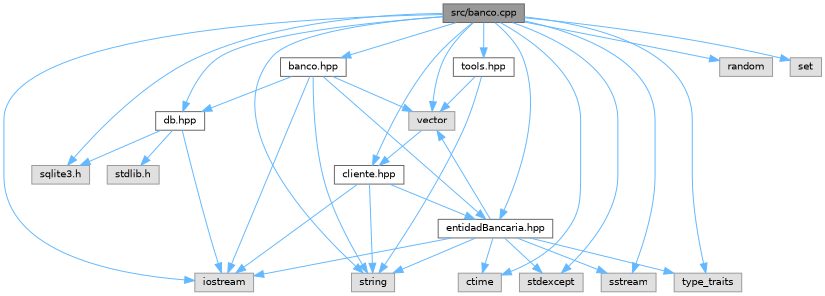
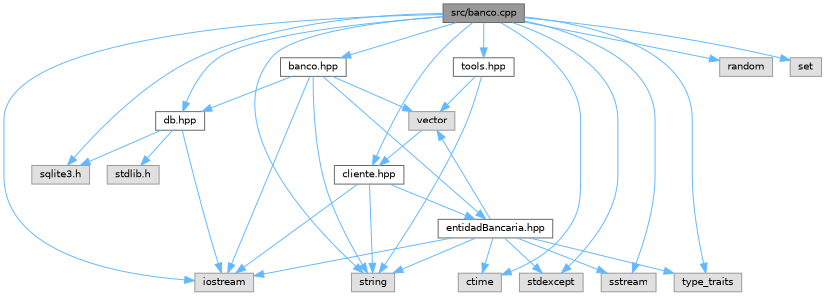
edge "src/banco.cpp" -> "vector": removed
edge "src/banco.cpp" -> "entidadBancaria.hpp": removed
